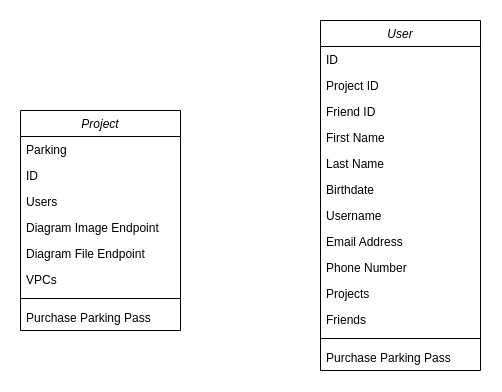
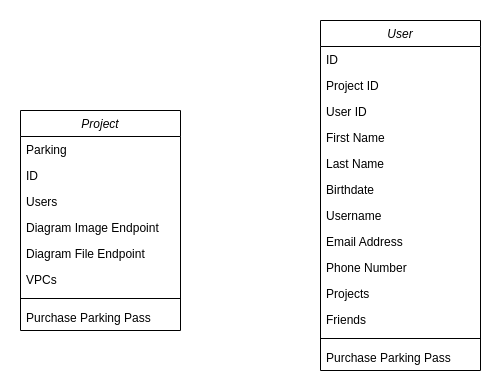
node "Friend ID": label "Friend ID" -> "User ID"
